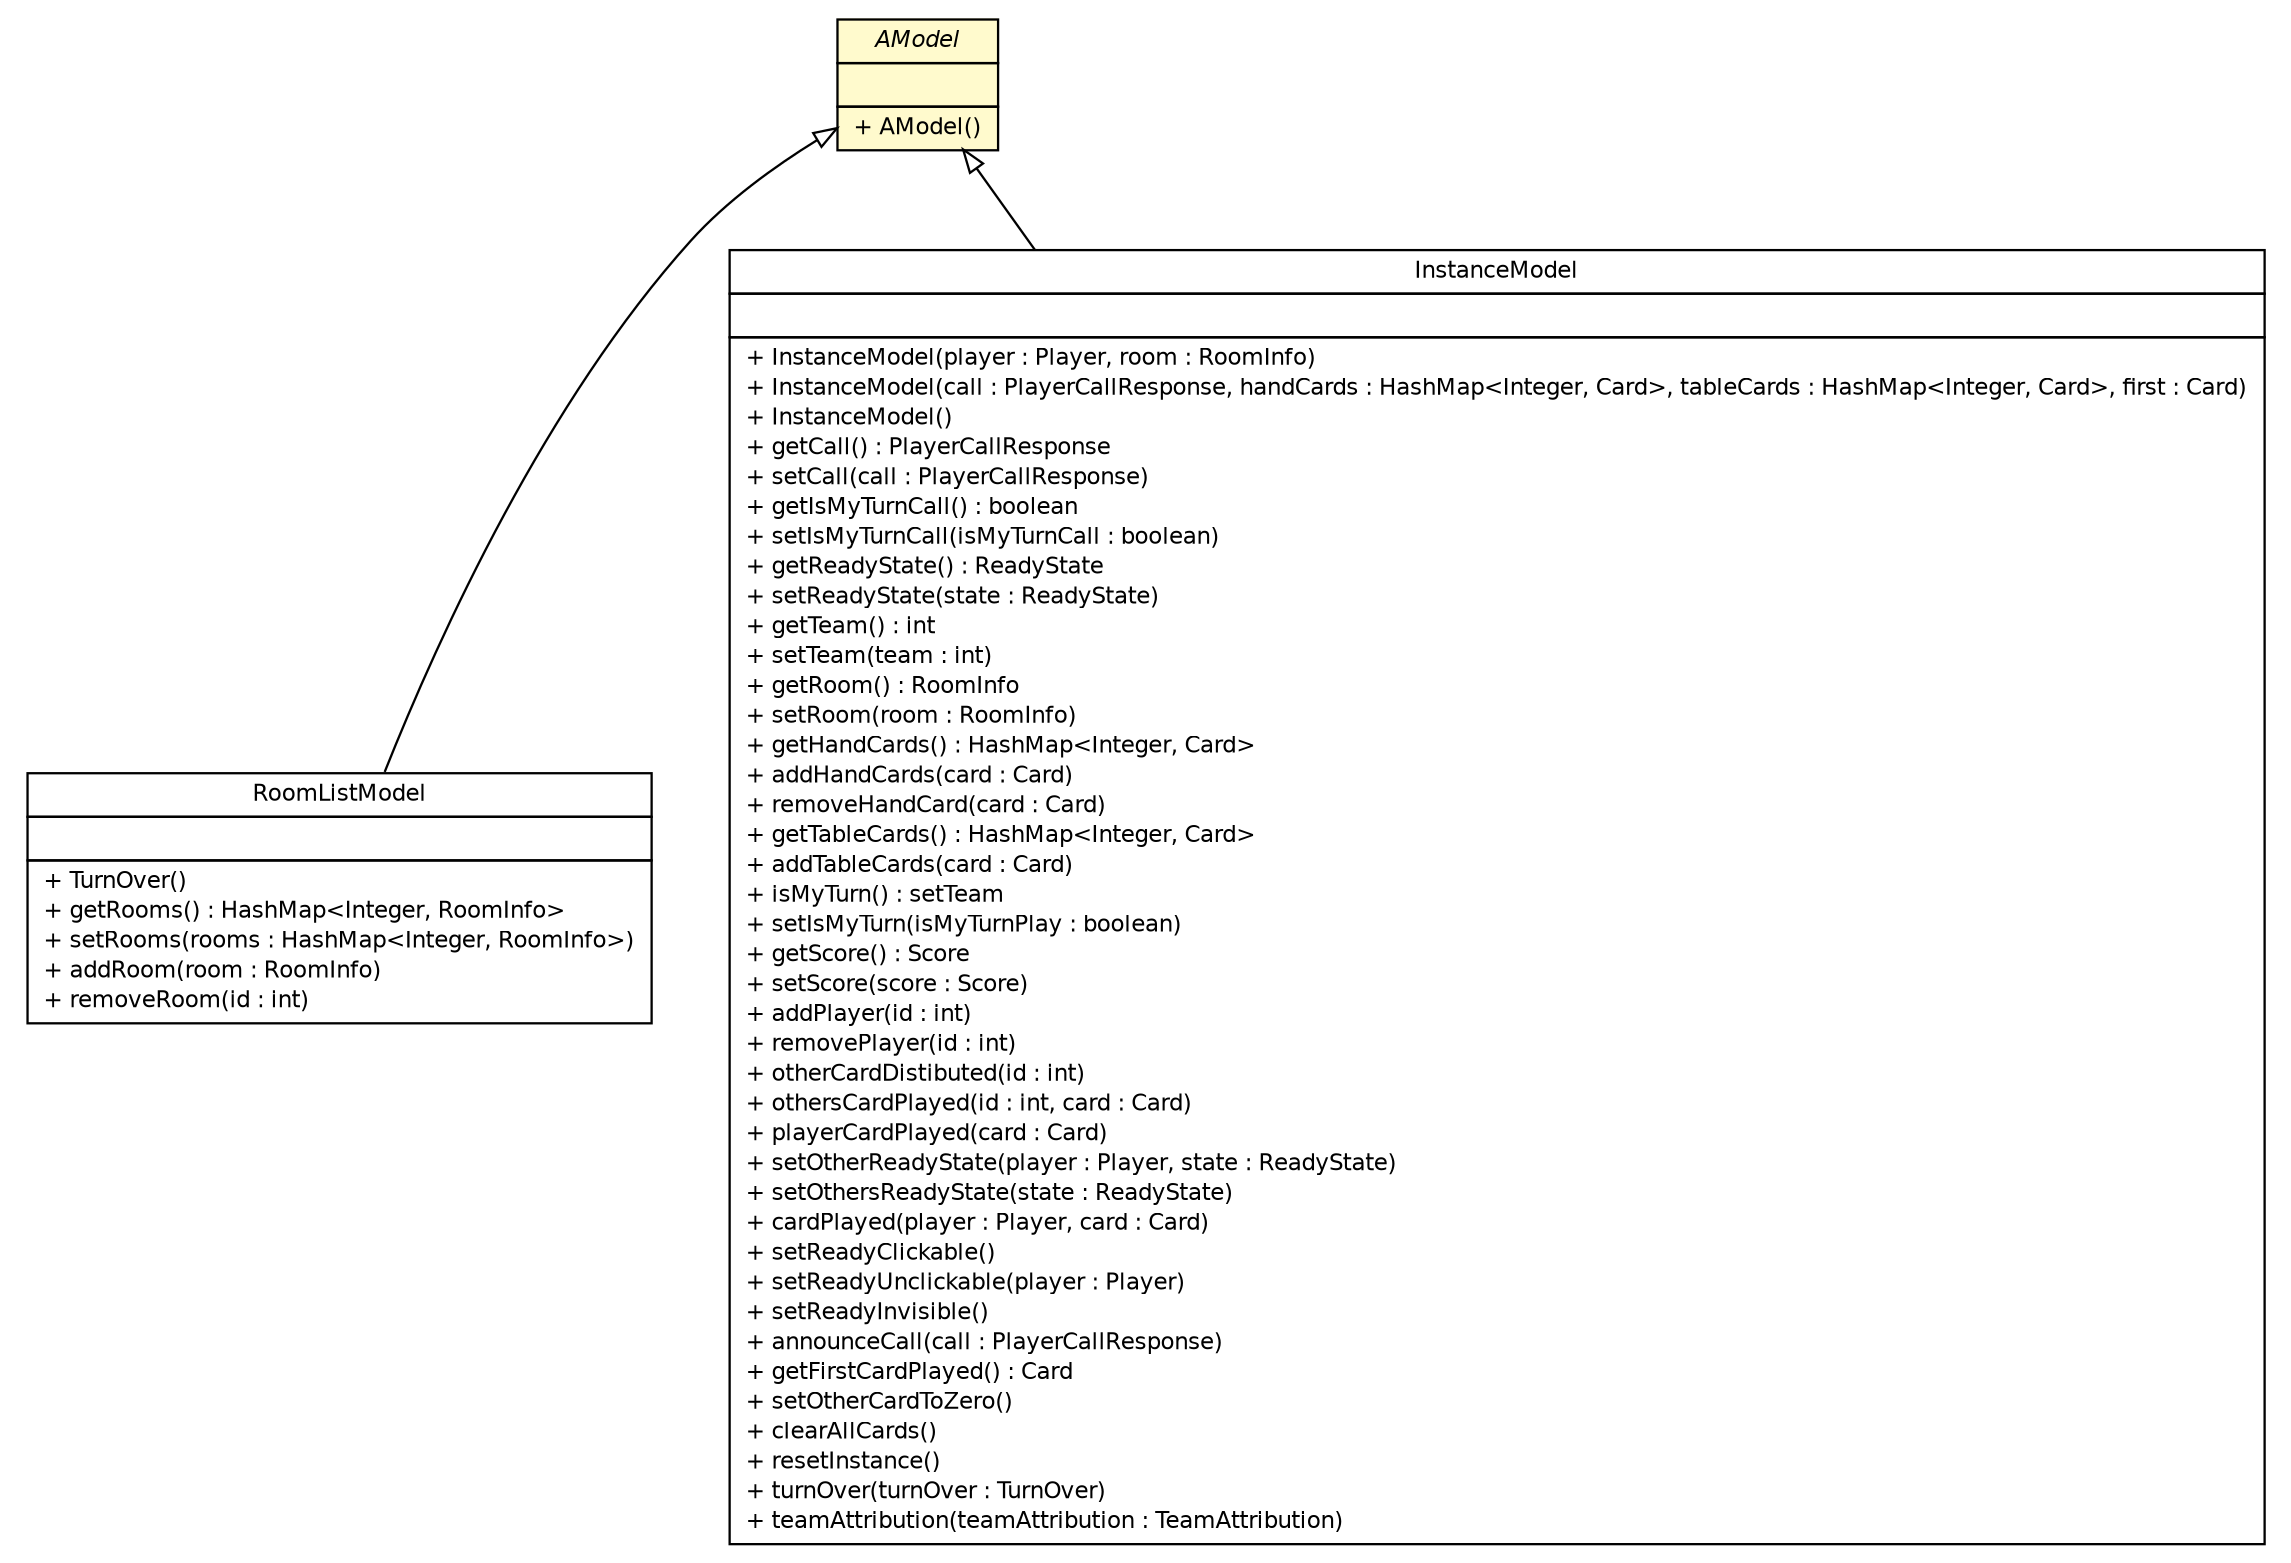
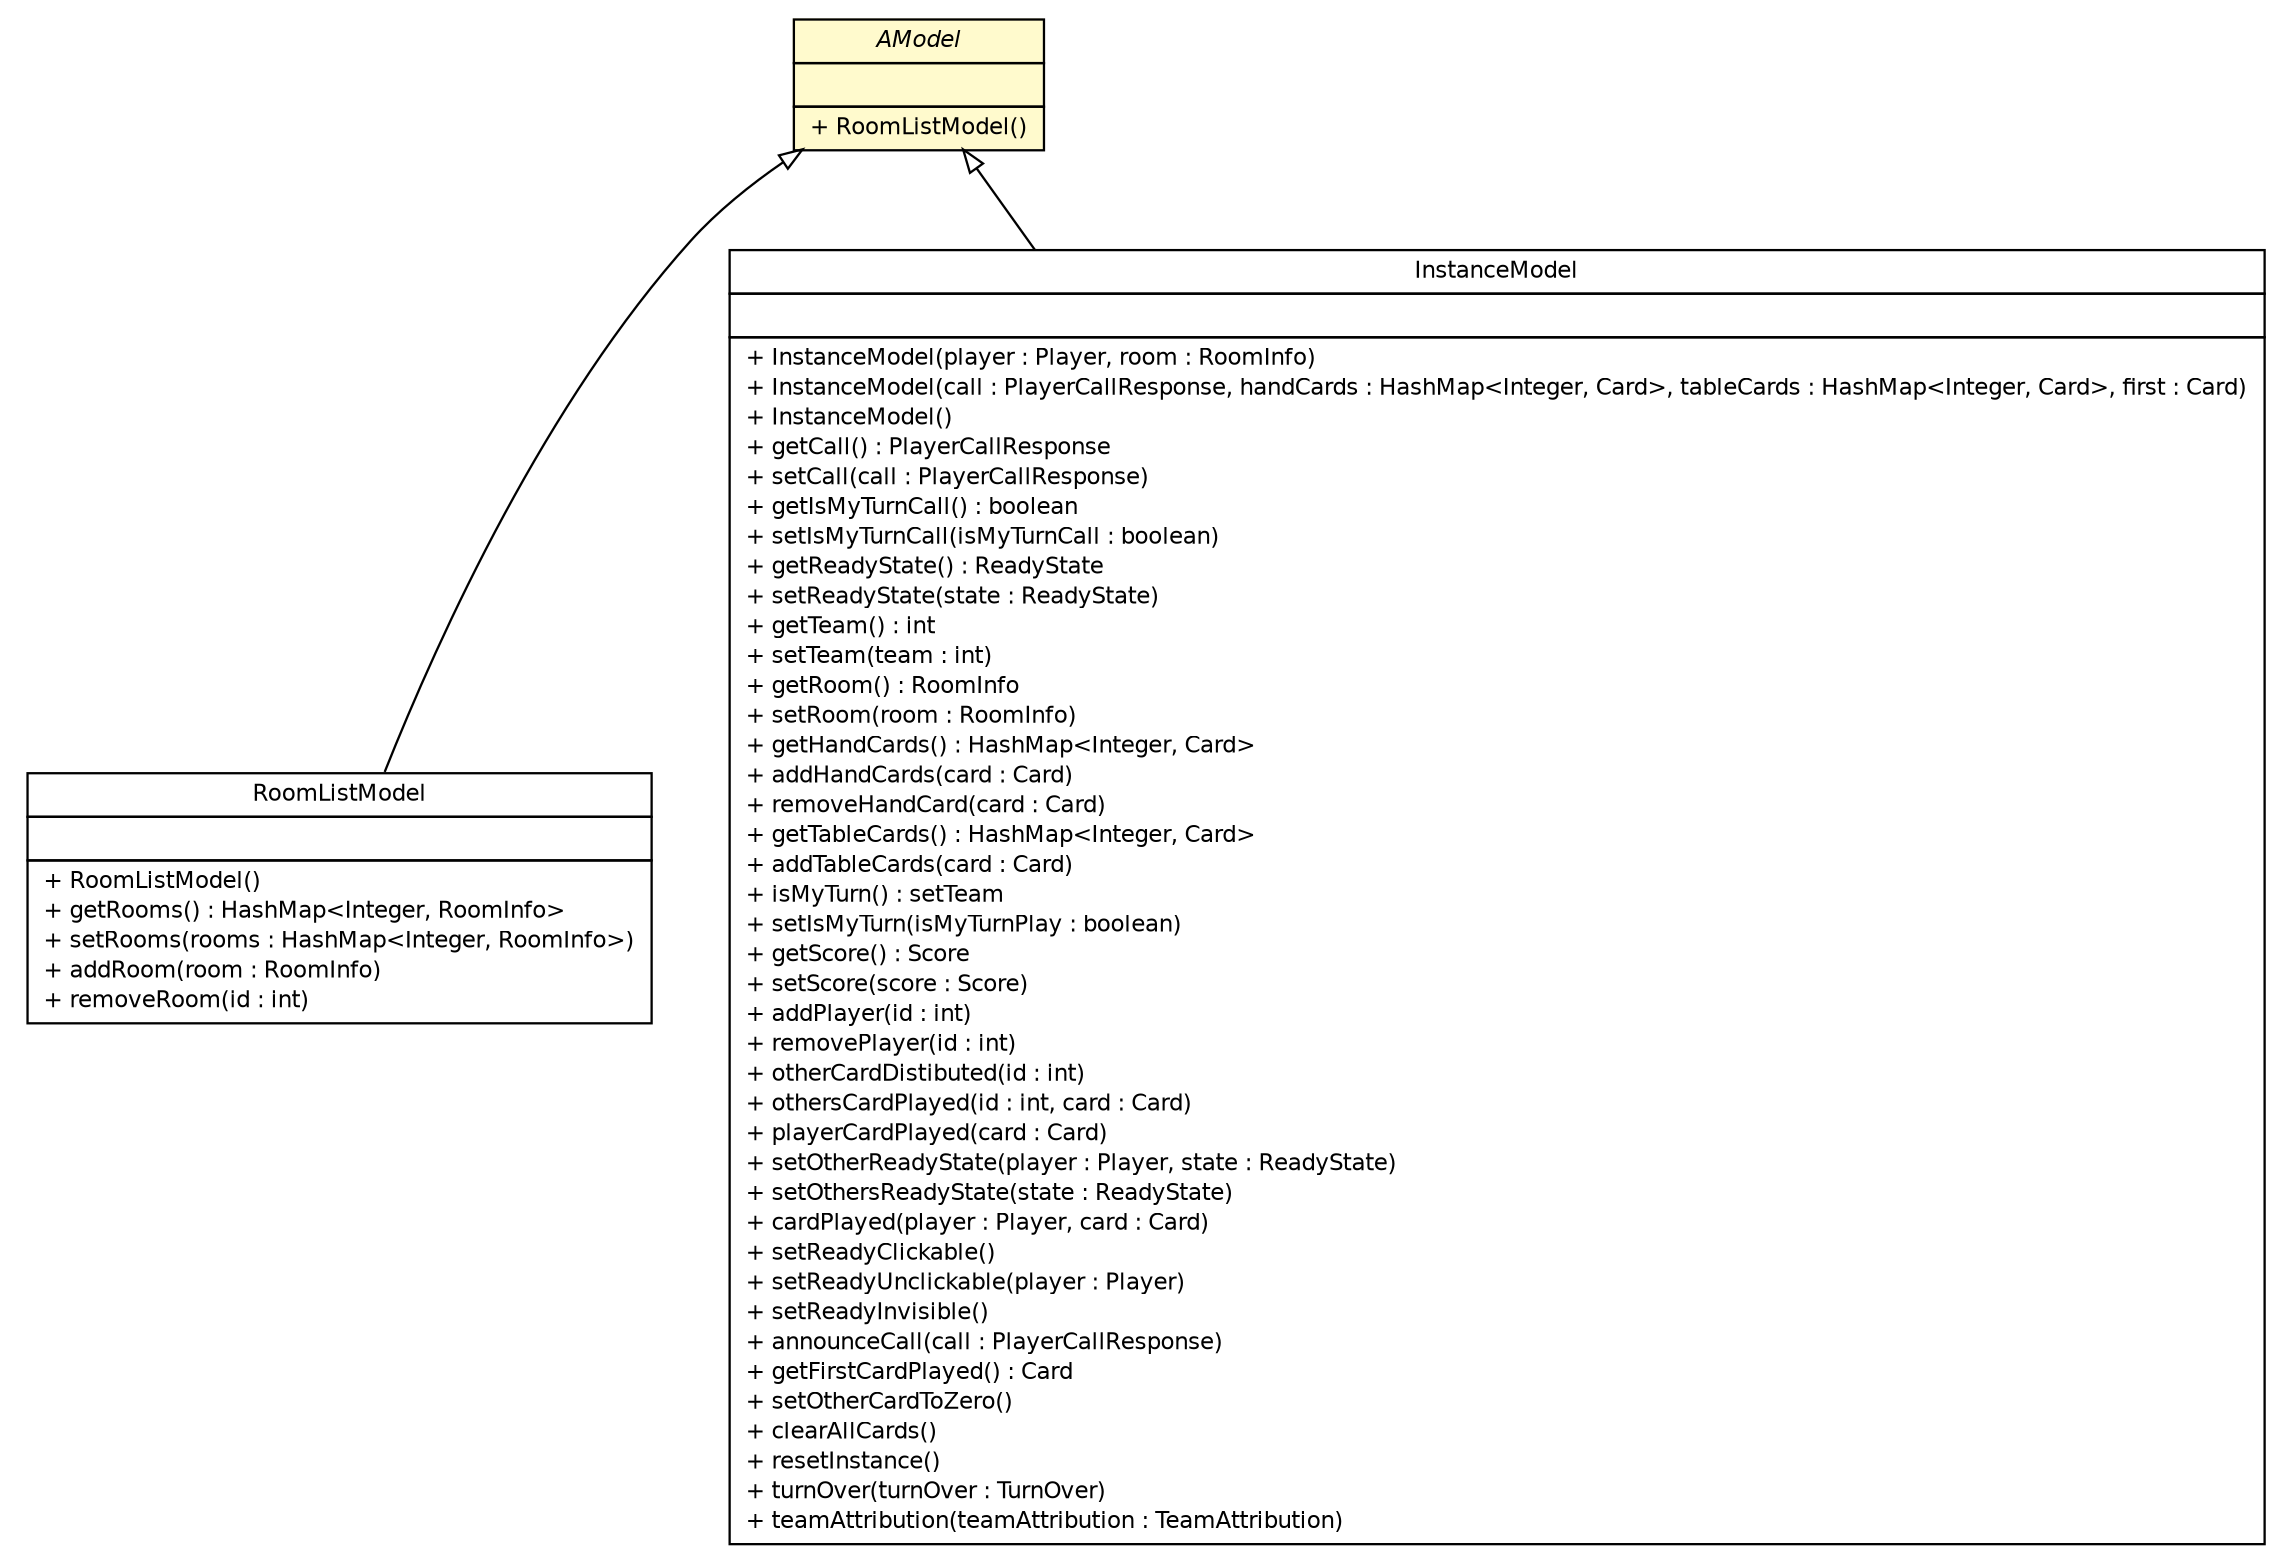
node "AModel": text "+ AModel()" -> "+ RoomListModel()"
node "RoomListModel": text "+ TurnOver()" -> "+ RoomListModel()"
